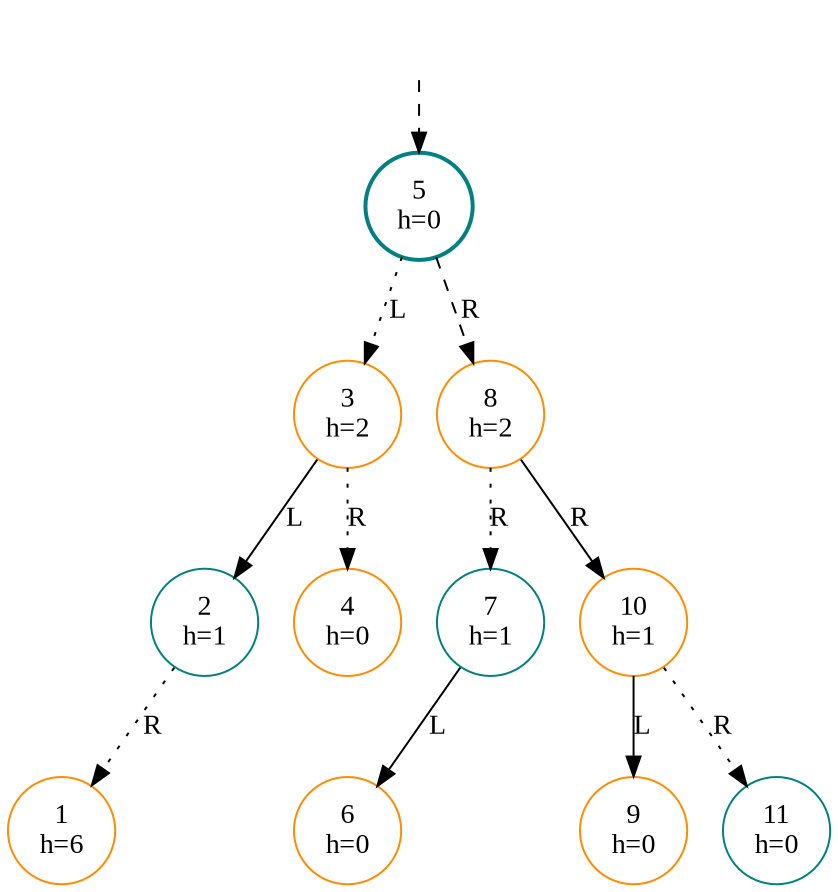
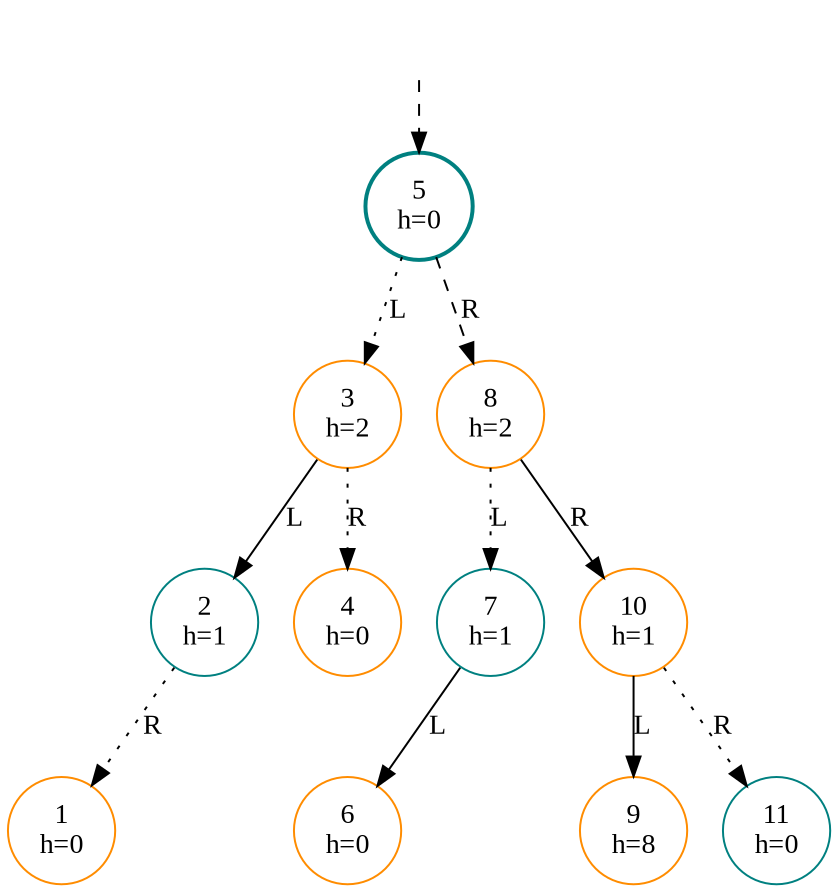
edge "8 h=2" -> "7 h=1": label "R" -> "L"
node "1 h=6": label "1 h=6" -> "1 h=0"
node "9 h=0": label "9 h=0" -> "9 h=8"
